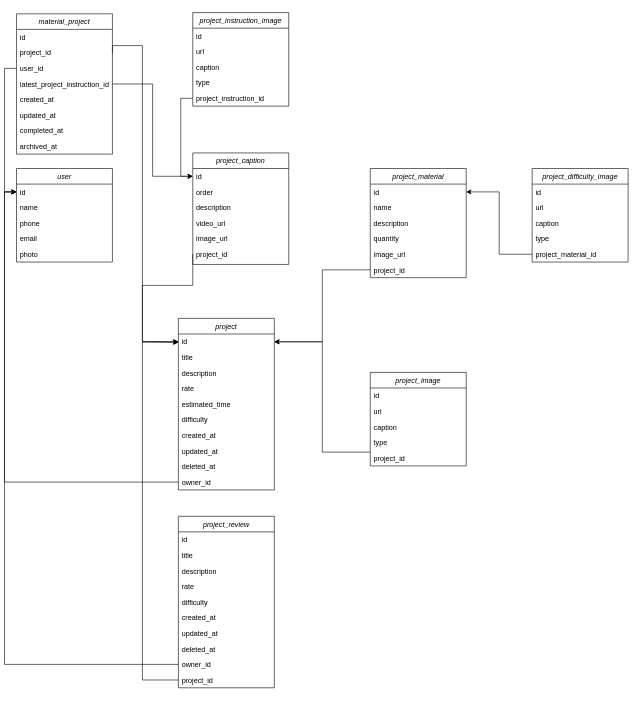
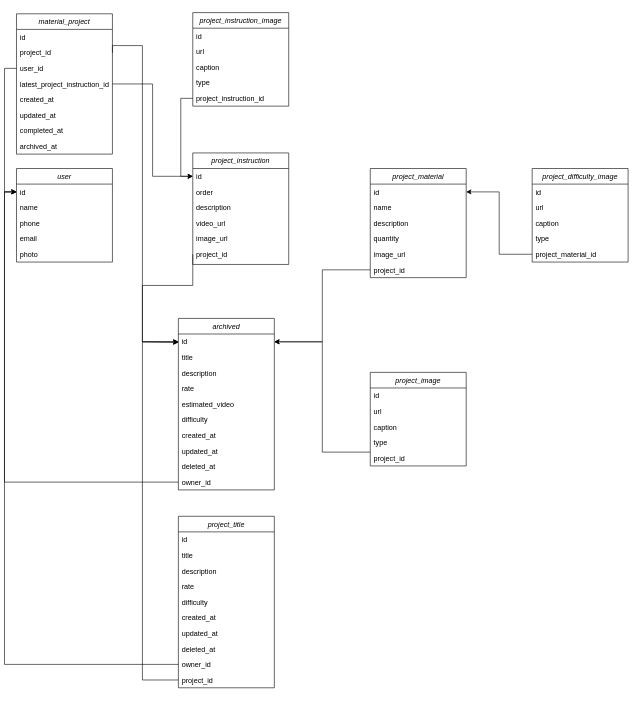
node "project_caption": label "project_caption" -> "project_instruction"
node "project": label "project" -> "archived"
node "estimated_time": label "estimated_time" -> "estimated_video"
node "project_review": label "project_review" -> "project_title"
